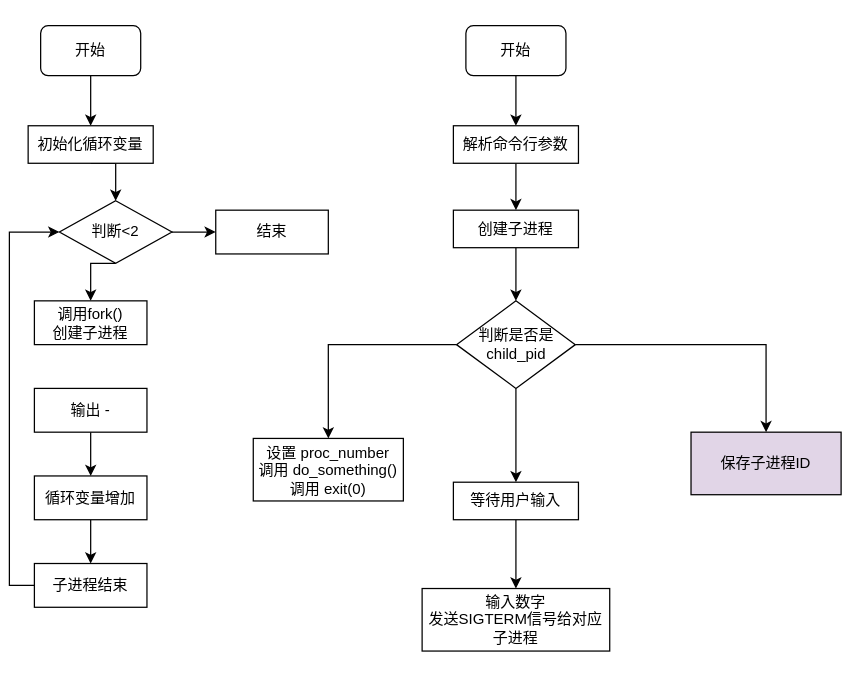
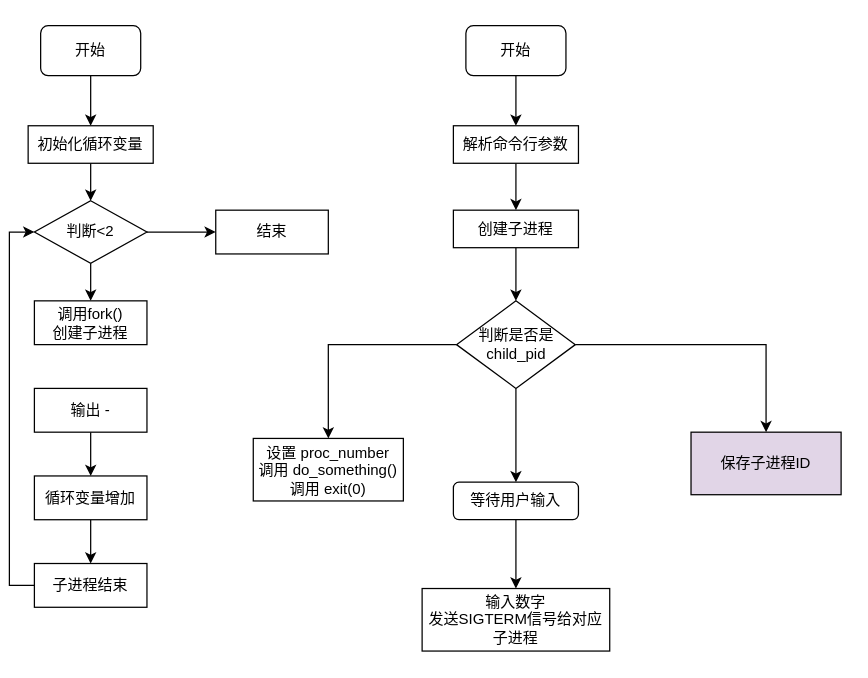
node "判断<2": moved (116, 232) -> (91, 232)
node "等待用户输入": shape rectangle -> rounded rectangle
